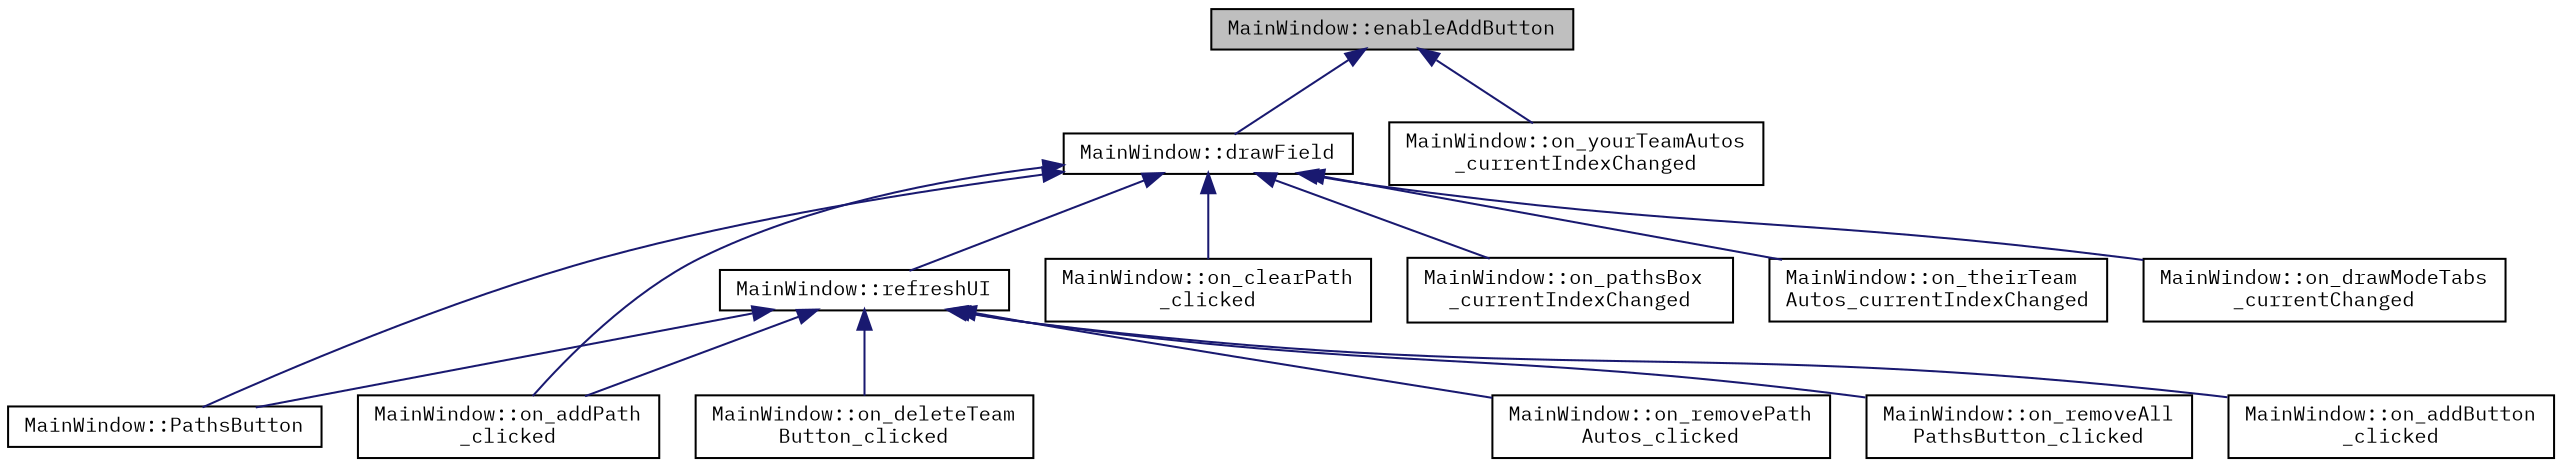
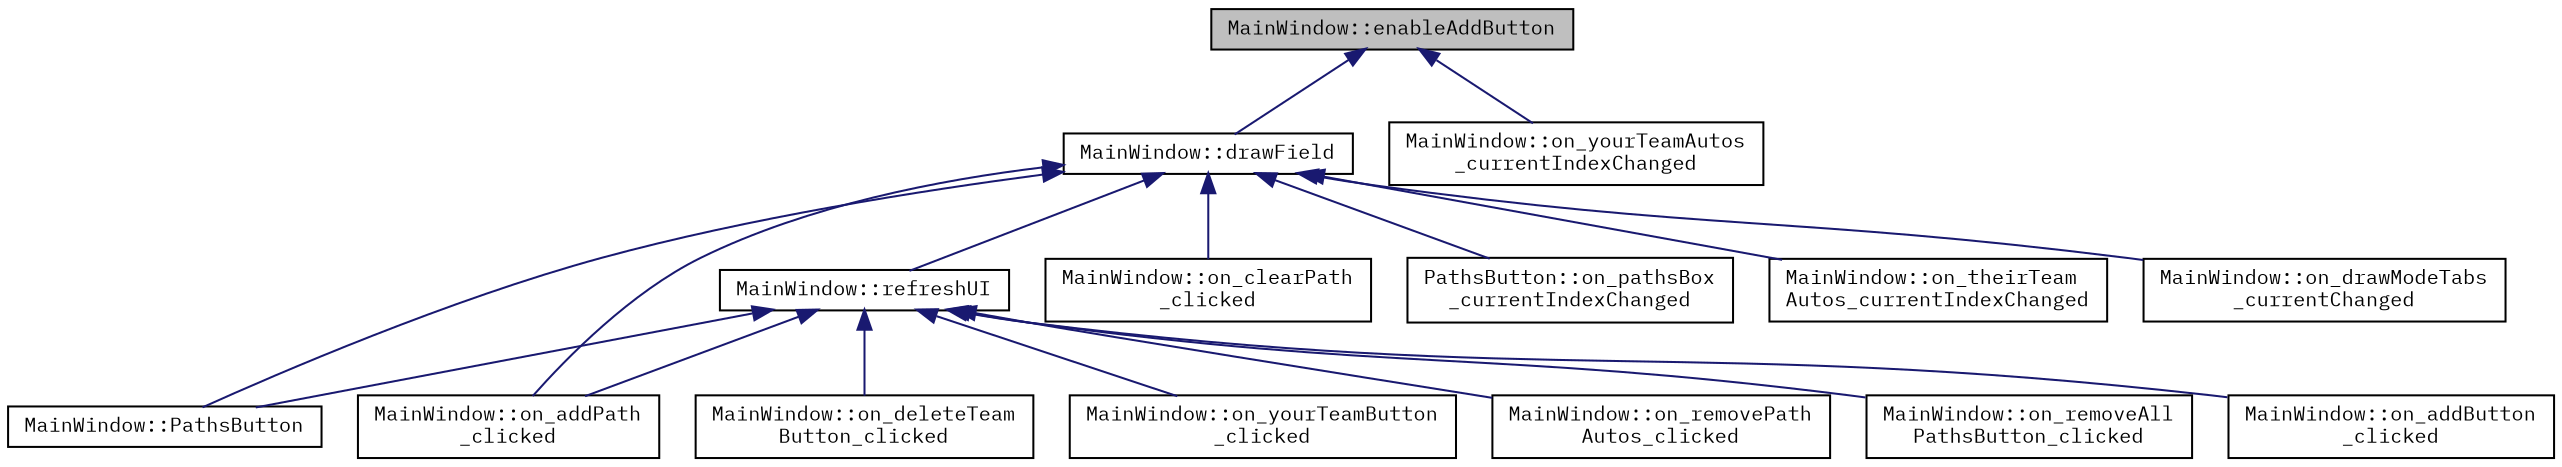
node "MainWindow::on_pathsBox _currentIndexChanged": label "MainWindow::on_pathsBox _currentIndexChanged" -> "PathsButton::on_pathsBox _currentIndexChanged"
node "MainWindow::on_yourTeamButton _clicked": added
